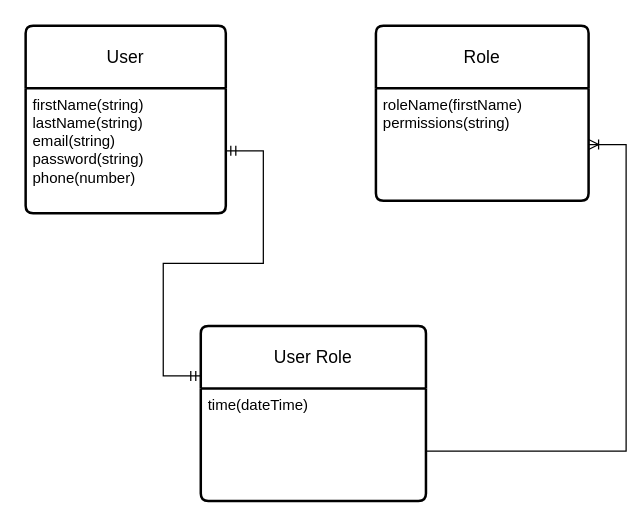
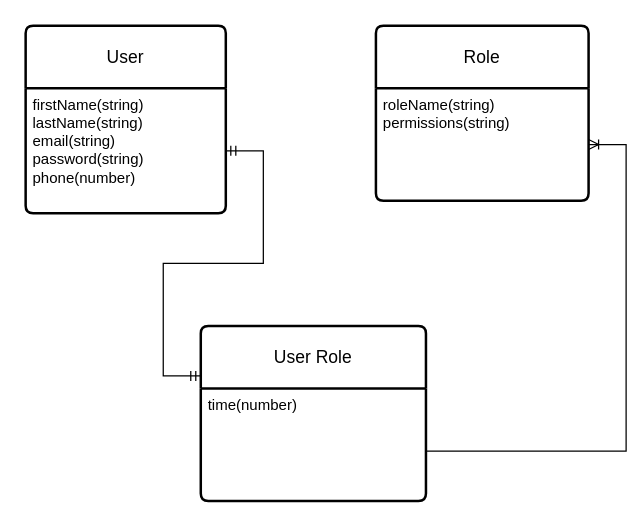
node "roleName(firstName) permissions(string)": label "roleName(firstName) permissions(string)" -> "roleName(string) permissions(string)"
node "time(dateTime)": label "time(dateTime)" -> "time(number)"
